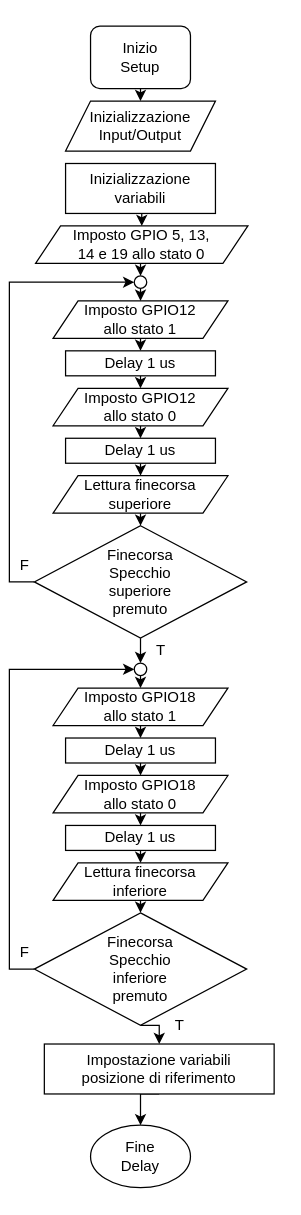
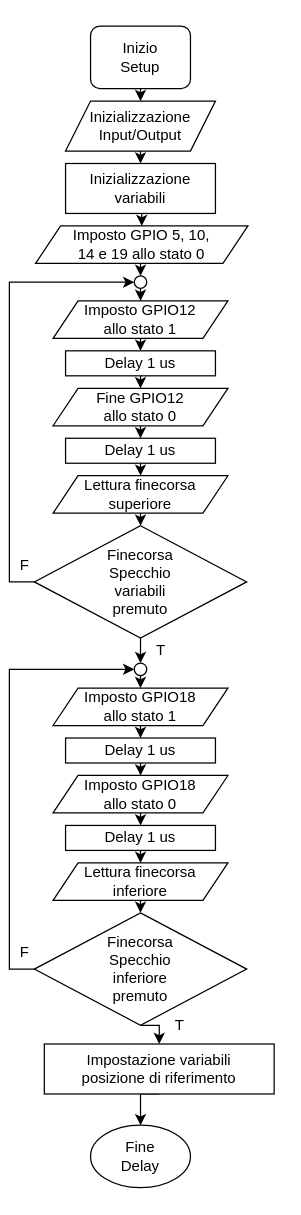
edge "Inizializzazione Input/Output" -> "Inizializzazione variabili": added
node "Imposto GPIO 5, 13, 14 e 19 allo stato 0": label "Imposto GPIO 5, 13, 14 e 19 allo stato 0" -> "Imposto GPIO 5, 10, 14 e 19 allo stato 0"
node "Imposto GPIO12 allo stato 0": label "Imposto GPIO12 allo stato 0" -> "Fine GPIO12 allo stato 0"
node "Finecorsa Specchio superiore premuto": label "Finecorsa Specchio superiore premuto" -> "Finecorsa Specchio variabili premuto"
